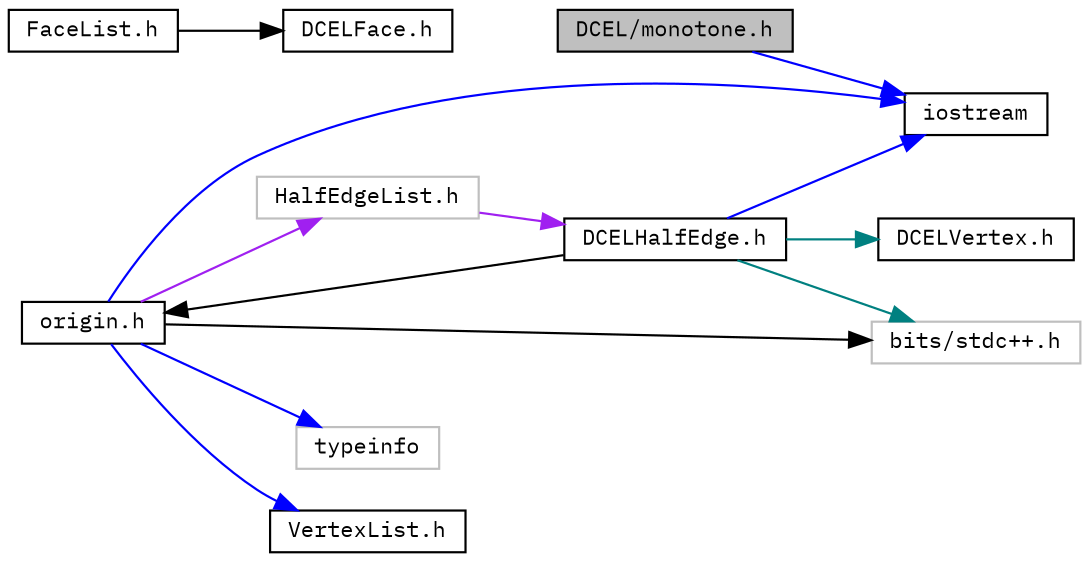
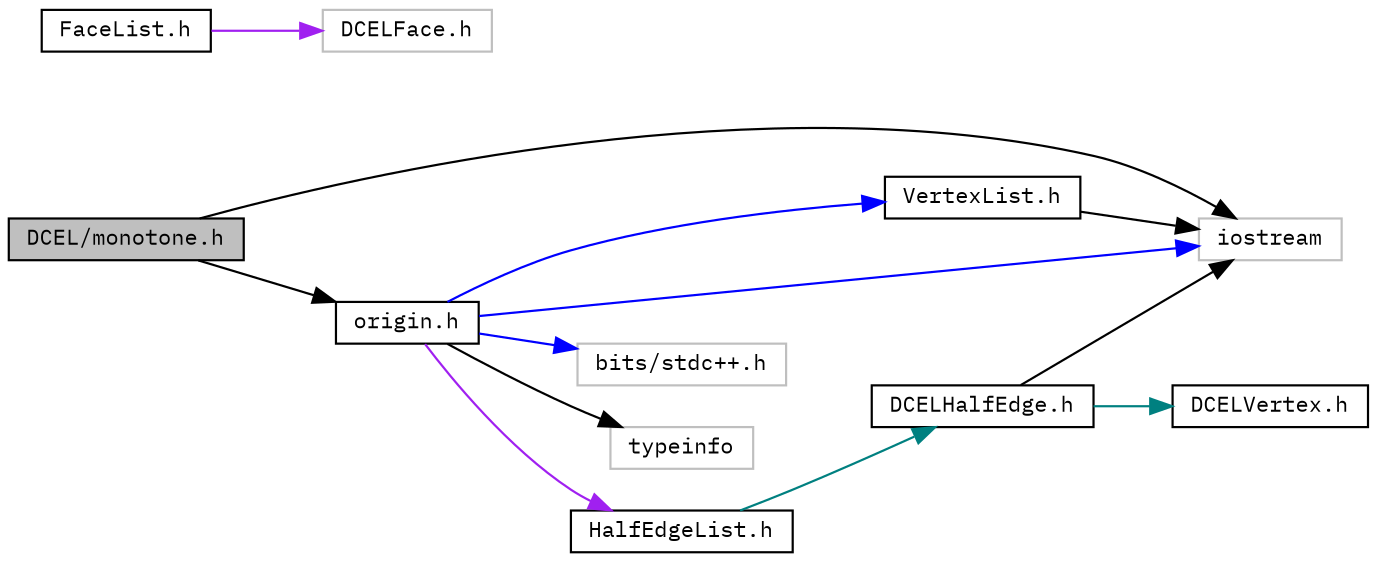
edge "FaceList.h" -> "DCELFace.h": color black -> purple
node "DCELFace.h": color black -> grey75
edge "DCEL/monotone.h" -> "iostream": color blue -> black
node "iostream": color black -> grey75
edge "DCELHalfEdge.h" -> "iostream": color blue -> black
node "HalfEdgeList.h": color grey75 -> black
edge "HalfEdgeList.h" -> "DCELHalfEdge.h": color purple -> teal
edge "VertexList.h" -> "iostream": added
edge "DCELHalfEdge.h" -> "origin.h": now "DCEL/monotone.h" -> "origin.h"
edge "DCELHalfEdge.h" -> "bits/stdc++.h": removed
edge "origin.h" -> "bits/stdc++.h": color black -> blue
edge "origin.h" -> "typeinfo": color blue -> black
